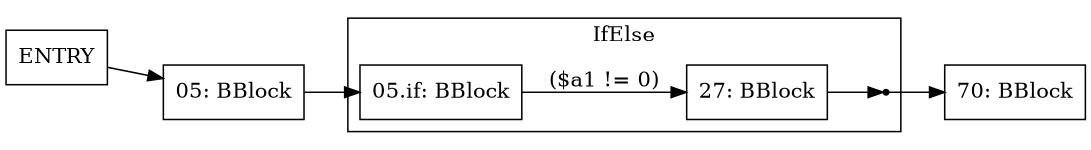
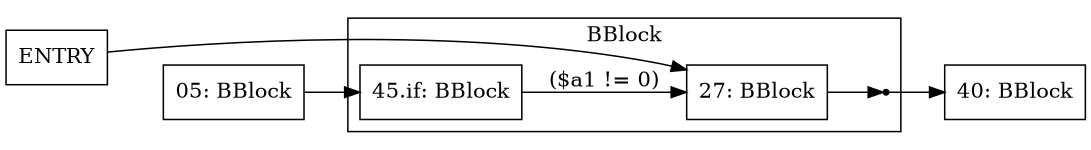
cluster "IfElse": label "IfElse" -> "BBlock"
edge "ENTRY" -> "05: BBlock": now "ENTRY" -> "27: BBlock"
node "05.if: BBlock": label "05.if: BBlock" -> "45.if: BBlock"
node "70: BBlock": label "70: BBlock" -> "40: BBlock"
